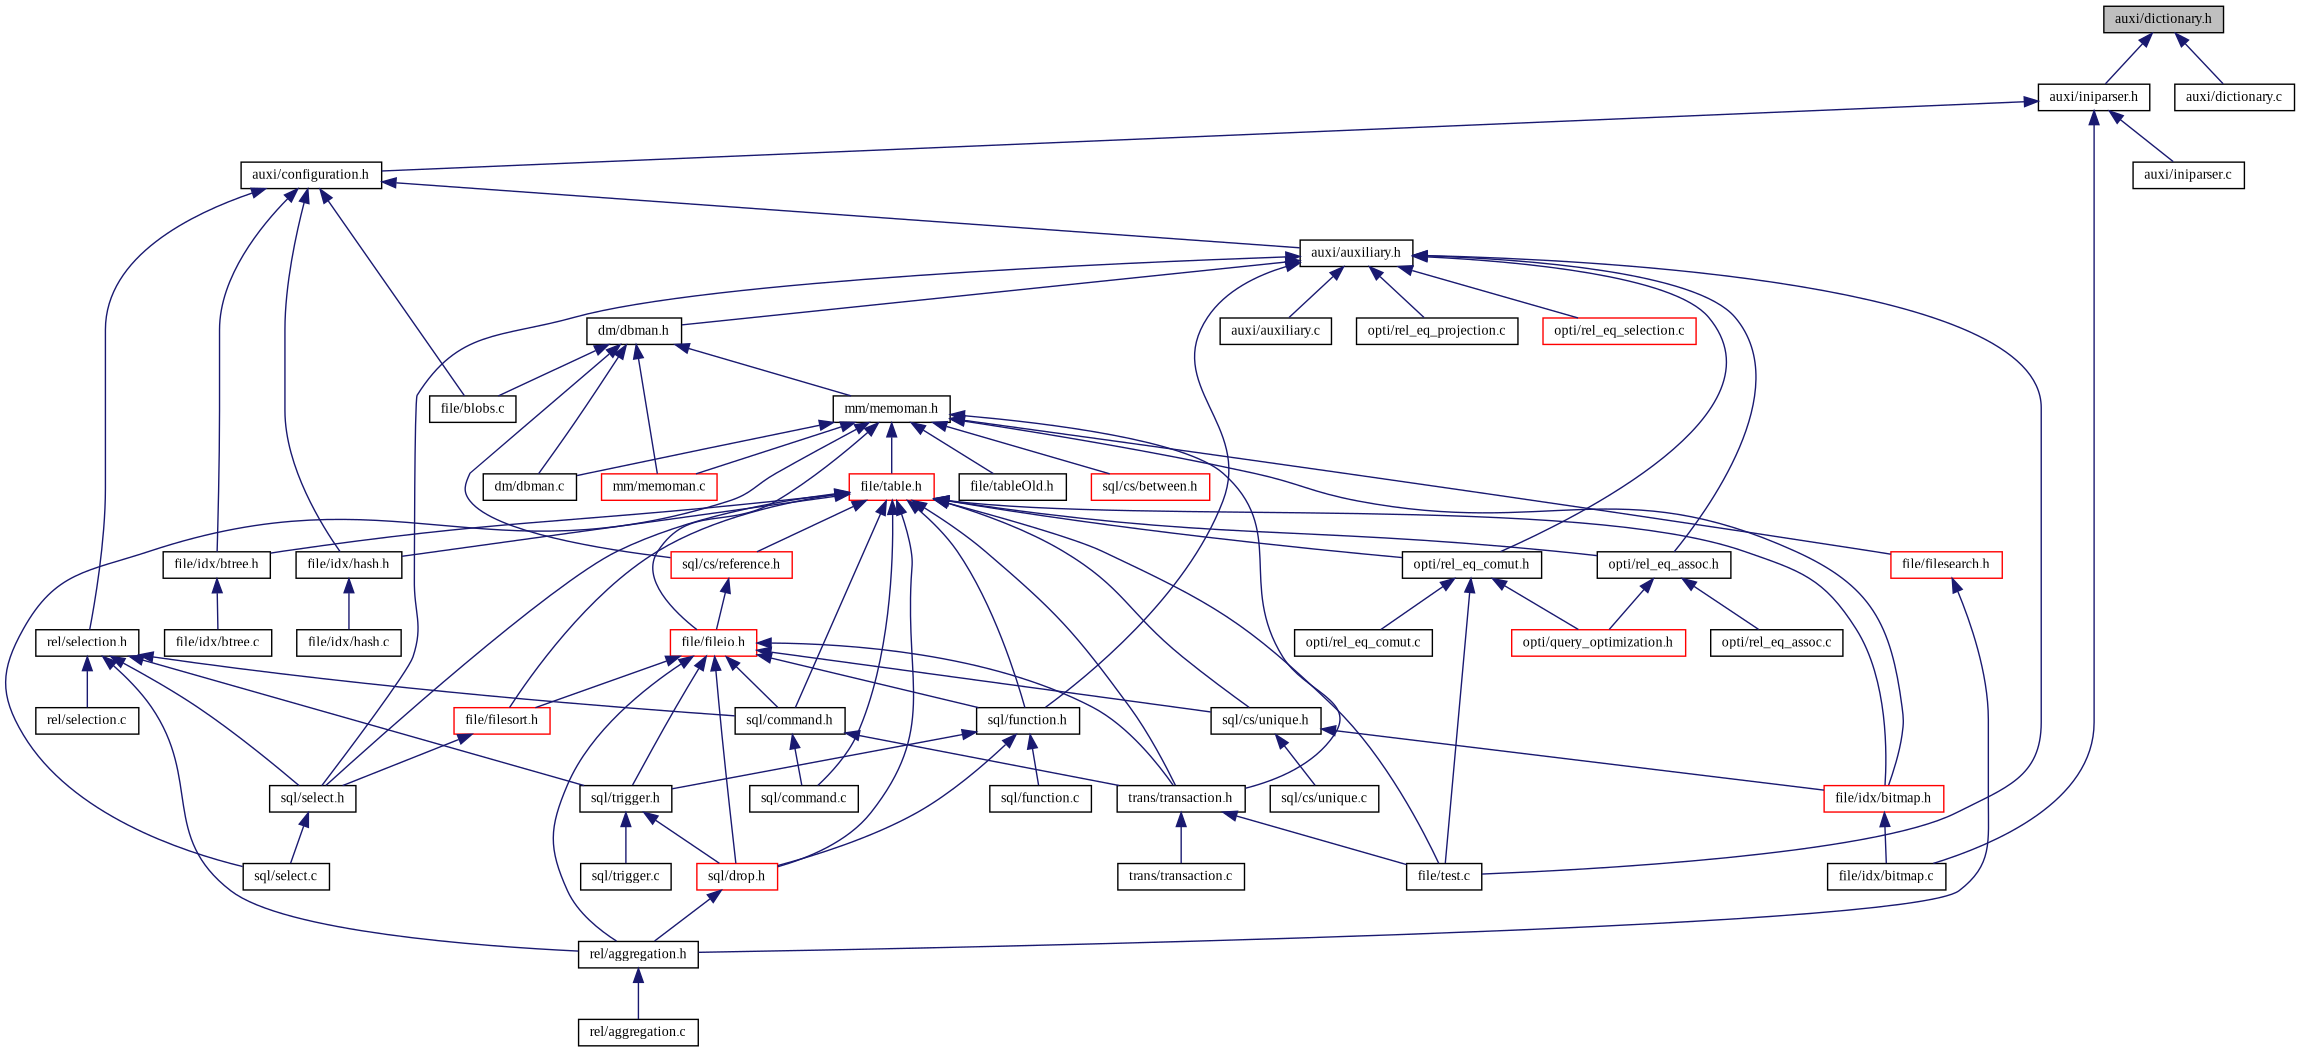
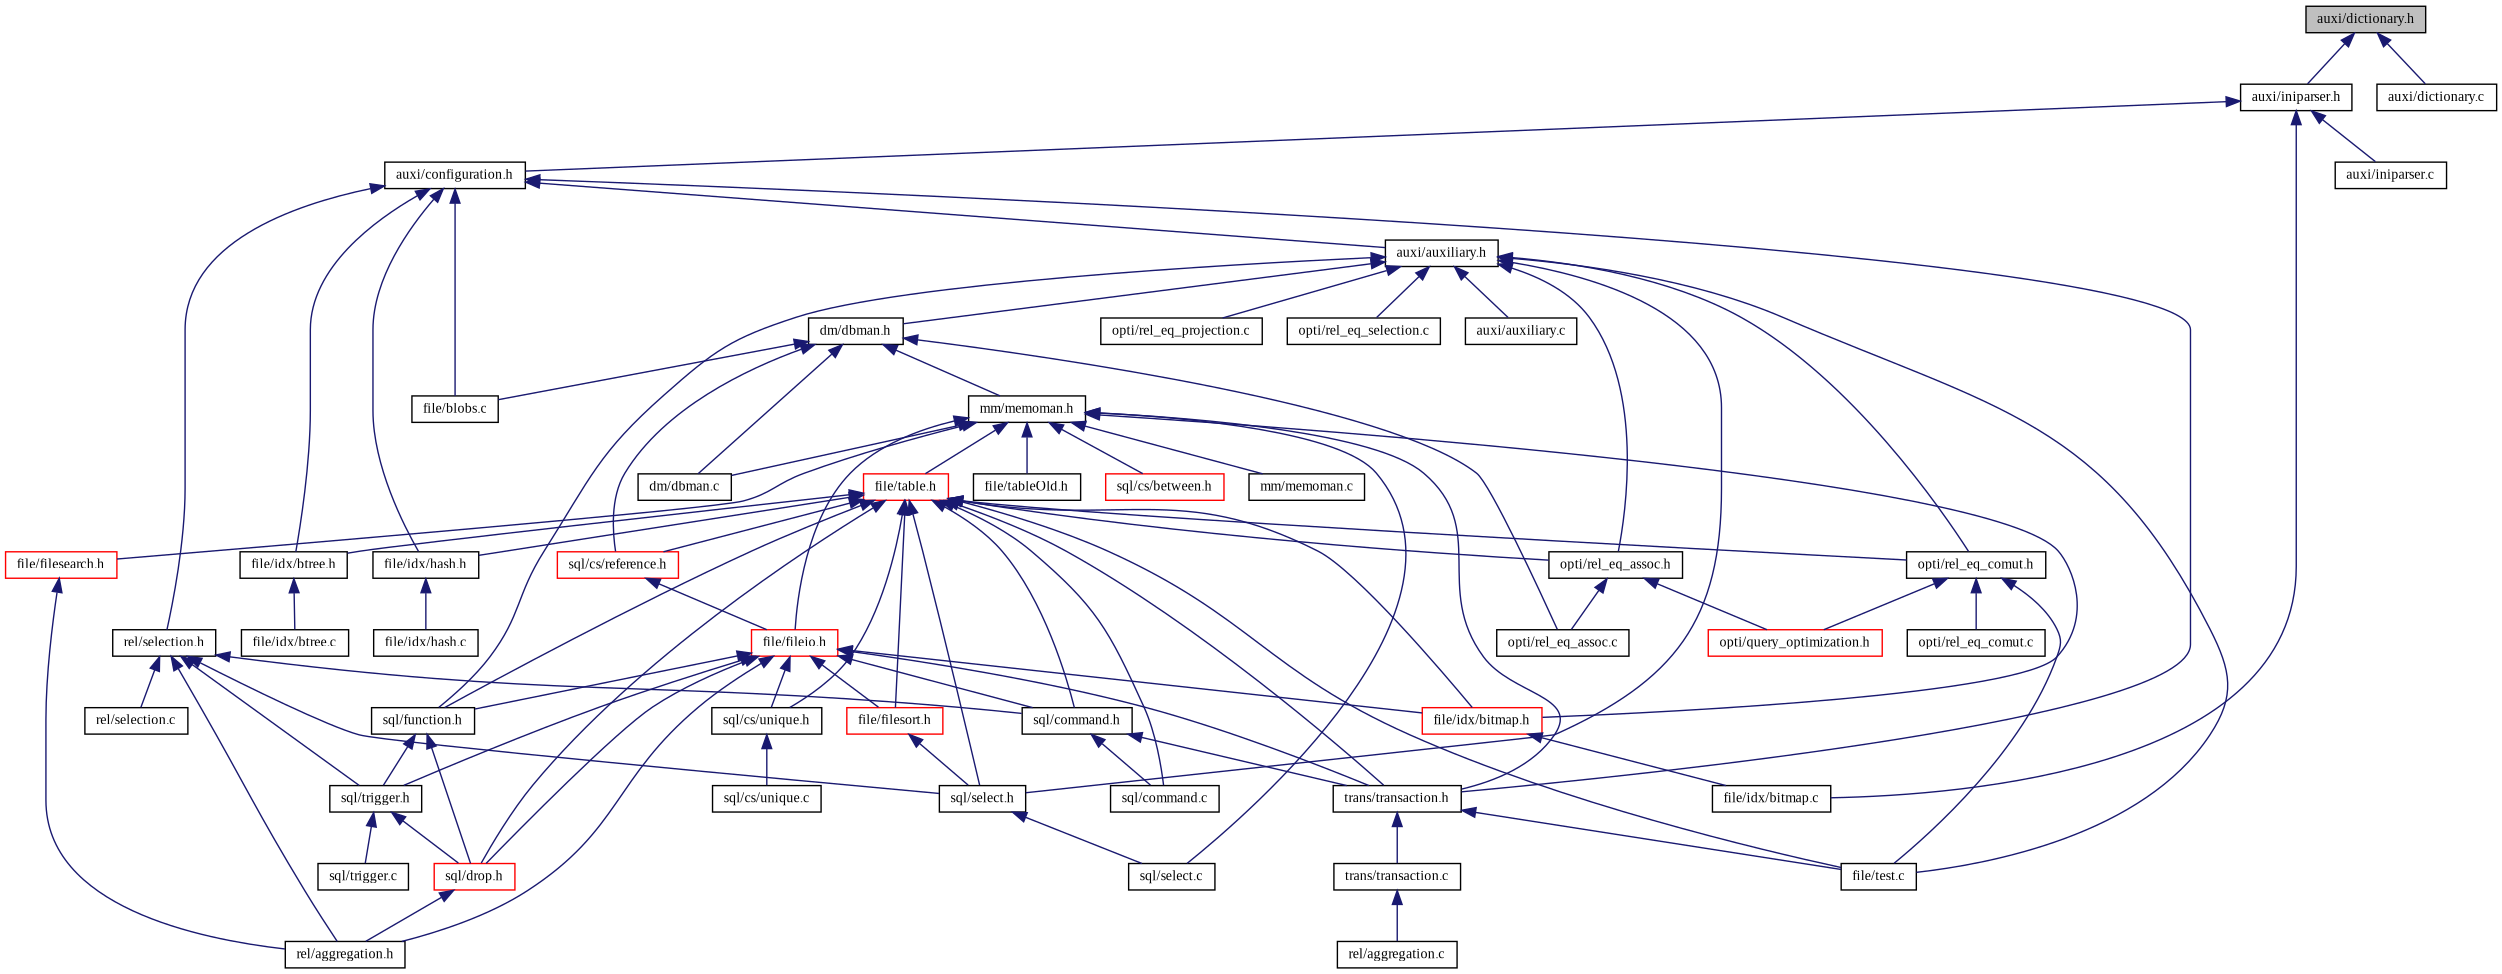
edge "trans/transaction.h" -> "auxi/configuration.h": added
node "opti/rel_eq_selection.c": color red -> black
edge "mm/memoman.c" -> "dm/dbman.h": now "opti/rel_eq_assoc.c" -> "dm/dbman.h"
node "mm/memoman.c": color red -> black
edge "file/idx/bitmap.h" -> "sql/cs/unique.h": now "file/idx/bitmap.h" -> "file/fileio.h"
node "sql/function.c": removed
edge "rel/aggregation.c" -> "rel/aggregation.h": now "rel/aggregation.c" -> "trans/transaction.c"
